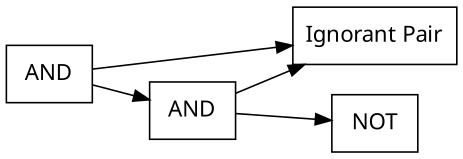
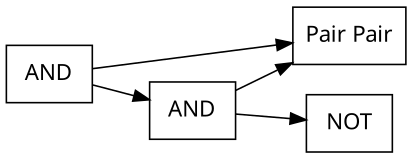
node "Ignorant Pair": label "Ignorant Pair" -> "Pair Pair"
